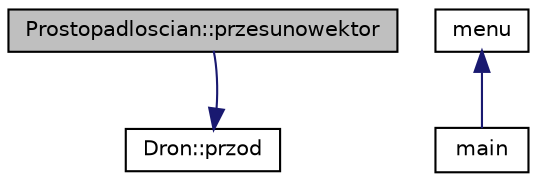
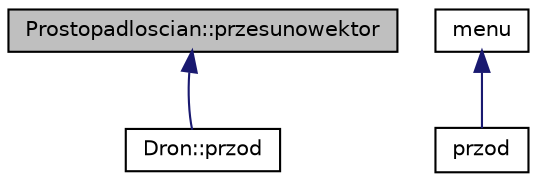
edge "Prostopadloscian::przesunowektor" -> "Dron::przod": reversed
node "main": label "main" -> "przod"
